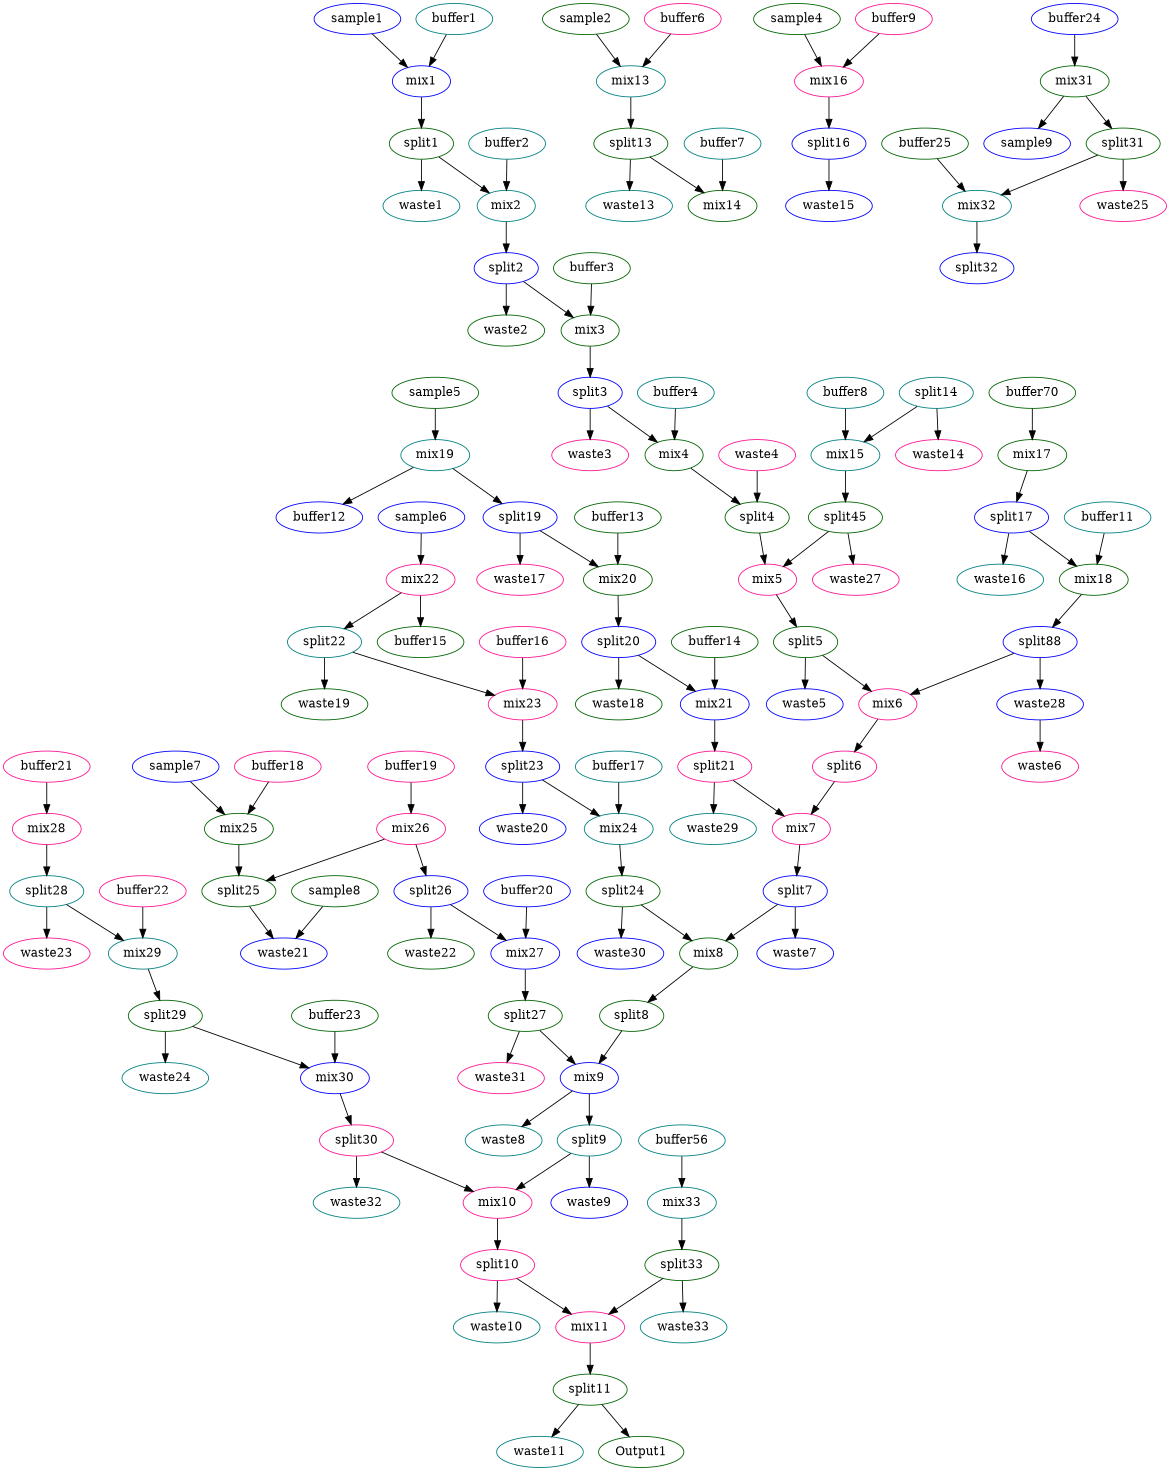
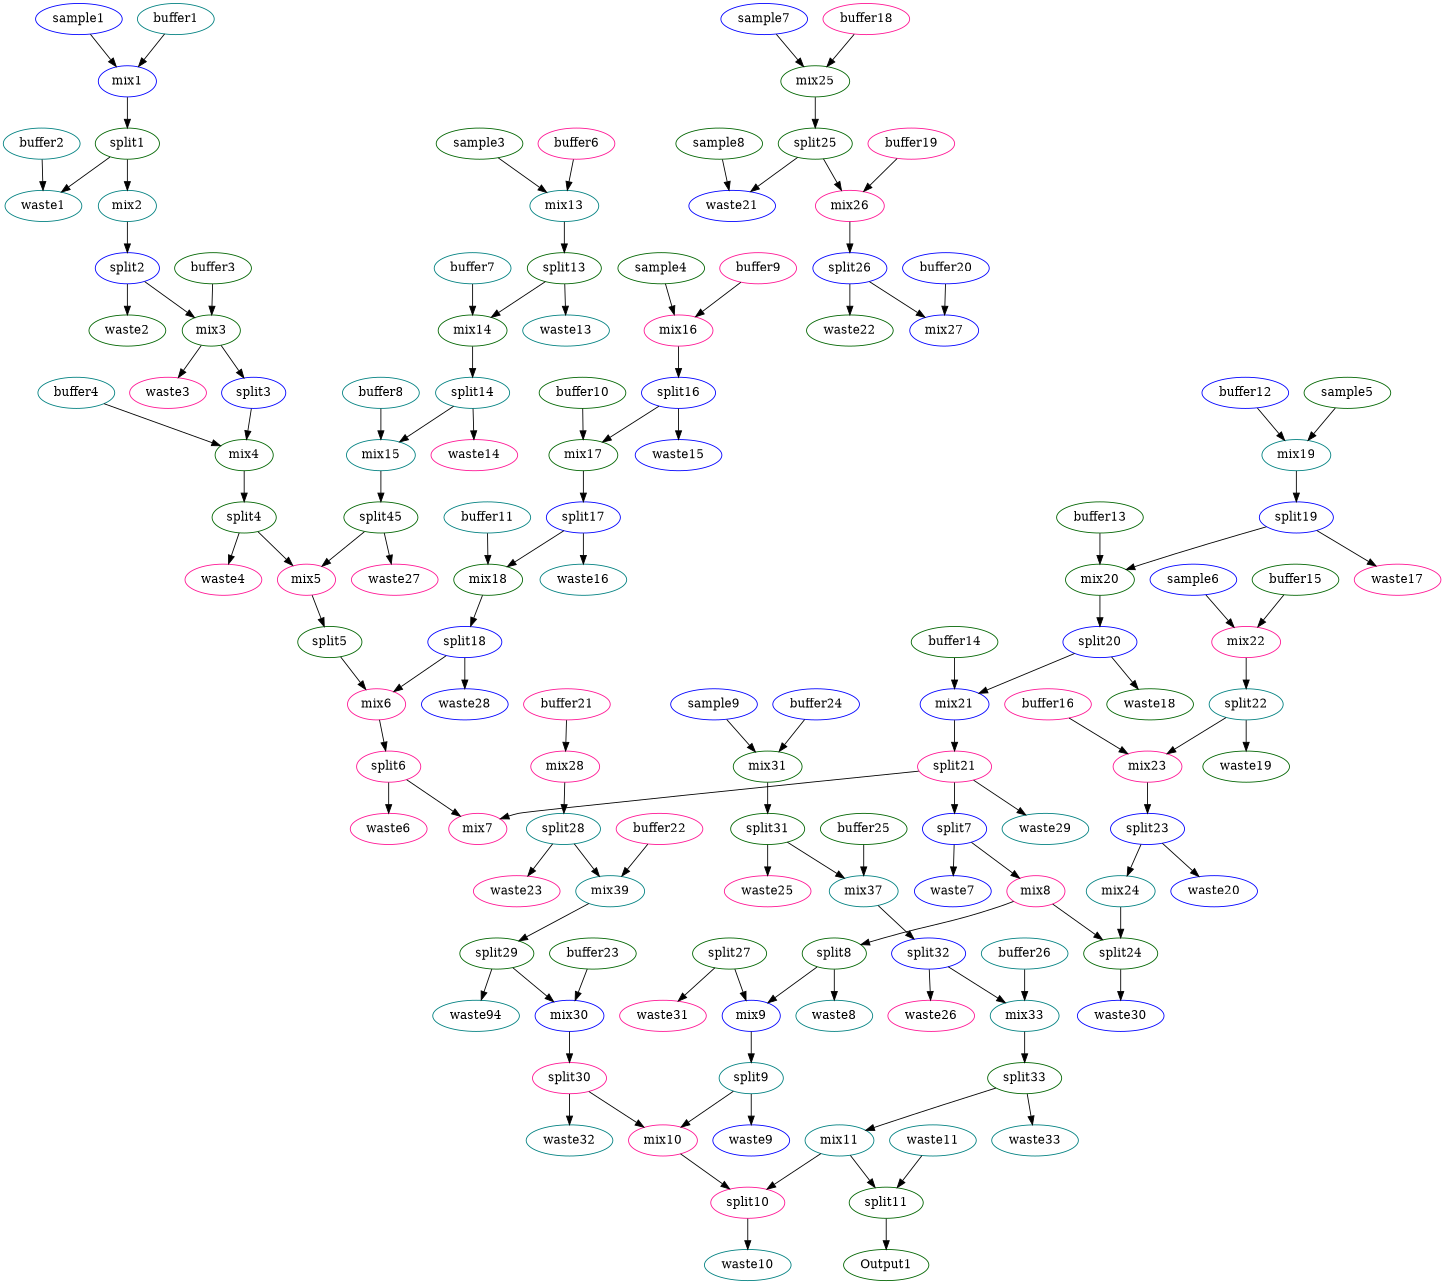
node "sample2": label "sample2" -> "sample3"
edge "mix31" -> "sample9": reversed
edge "buffer2" -> "mix2": now "buffer2" -> "waste1"
node "mix32": label "mix32" -> "mix37"
edge "mix14" -> "split14": added
node "buffer70": label "buffer70" -> "buffer10"
edge "split3" -> "waste3": now "mix3" -> "waste3"
edge "split16" -> "mix17": added
edge "waste4" -> "split4": reversed
edge "mix19" -> "buffer12": reversed
edge "mix22" -> "buffer15": reversed
node "split88": label "split88" -> "split18"
node "waste5": removed
edge "waste28" -> "waste6": now "split6" -> "waste6"
node "buffer17": removed
edge "mix7" -> "split7": now "split21" -> "split7"
edge "mix26" -> "split25": reversed
edge "split24" -> "mix8": reversed
node "mix29": label "mix29" -> "mix39"
node "mix8": color darkgreen -> deeppink
edge "mix27" -> "split27": removed
edge "split32" -> "mix33": added
node "waste26": added
node "waste24": label "waste24" -> "waste94"
edge "mix9" -> "waste8": now "split8" -> "waste8"
node "buffer56": label "buffer56" -> "buffer26"
edge "split10" -> "mix11": reversed
node "mix11": color deeppink -> teal
edge "split11" -> "waste11": reversed
